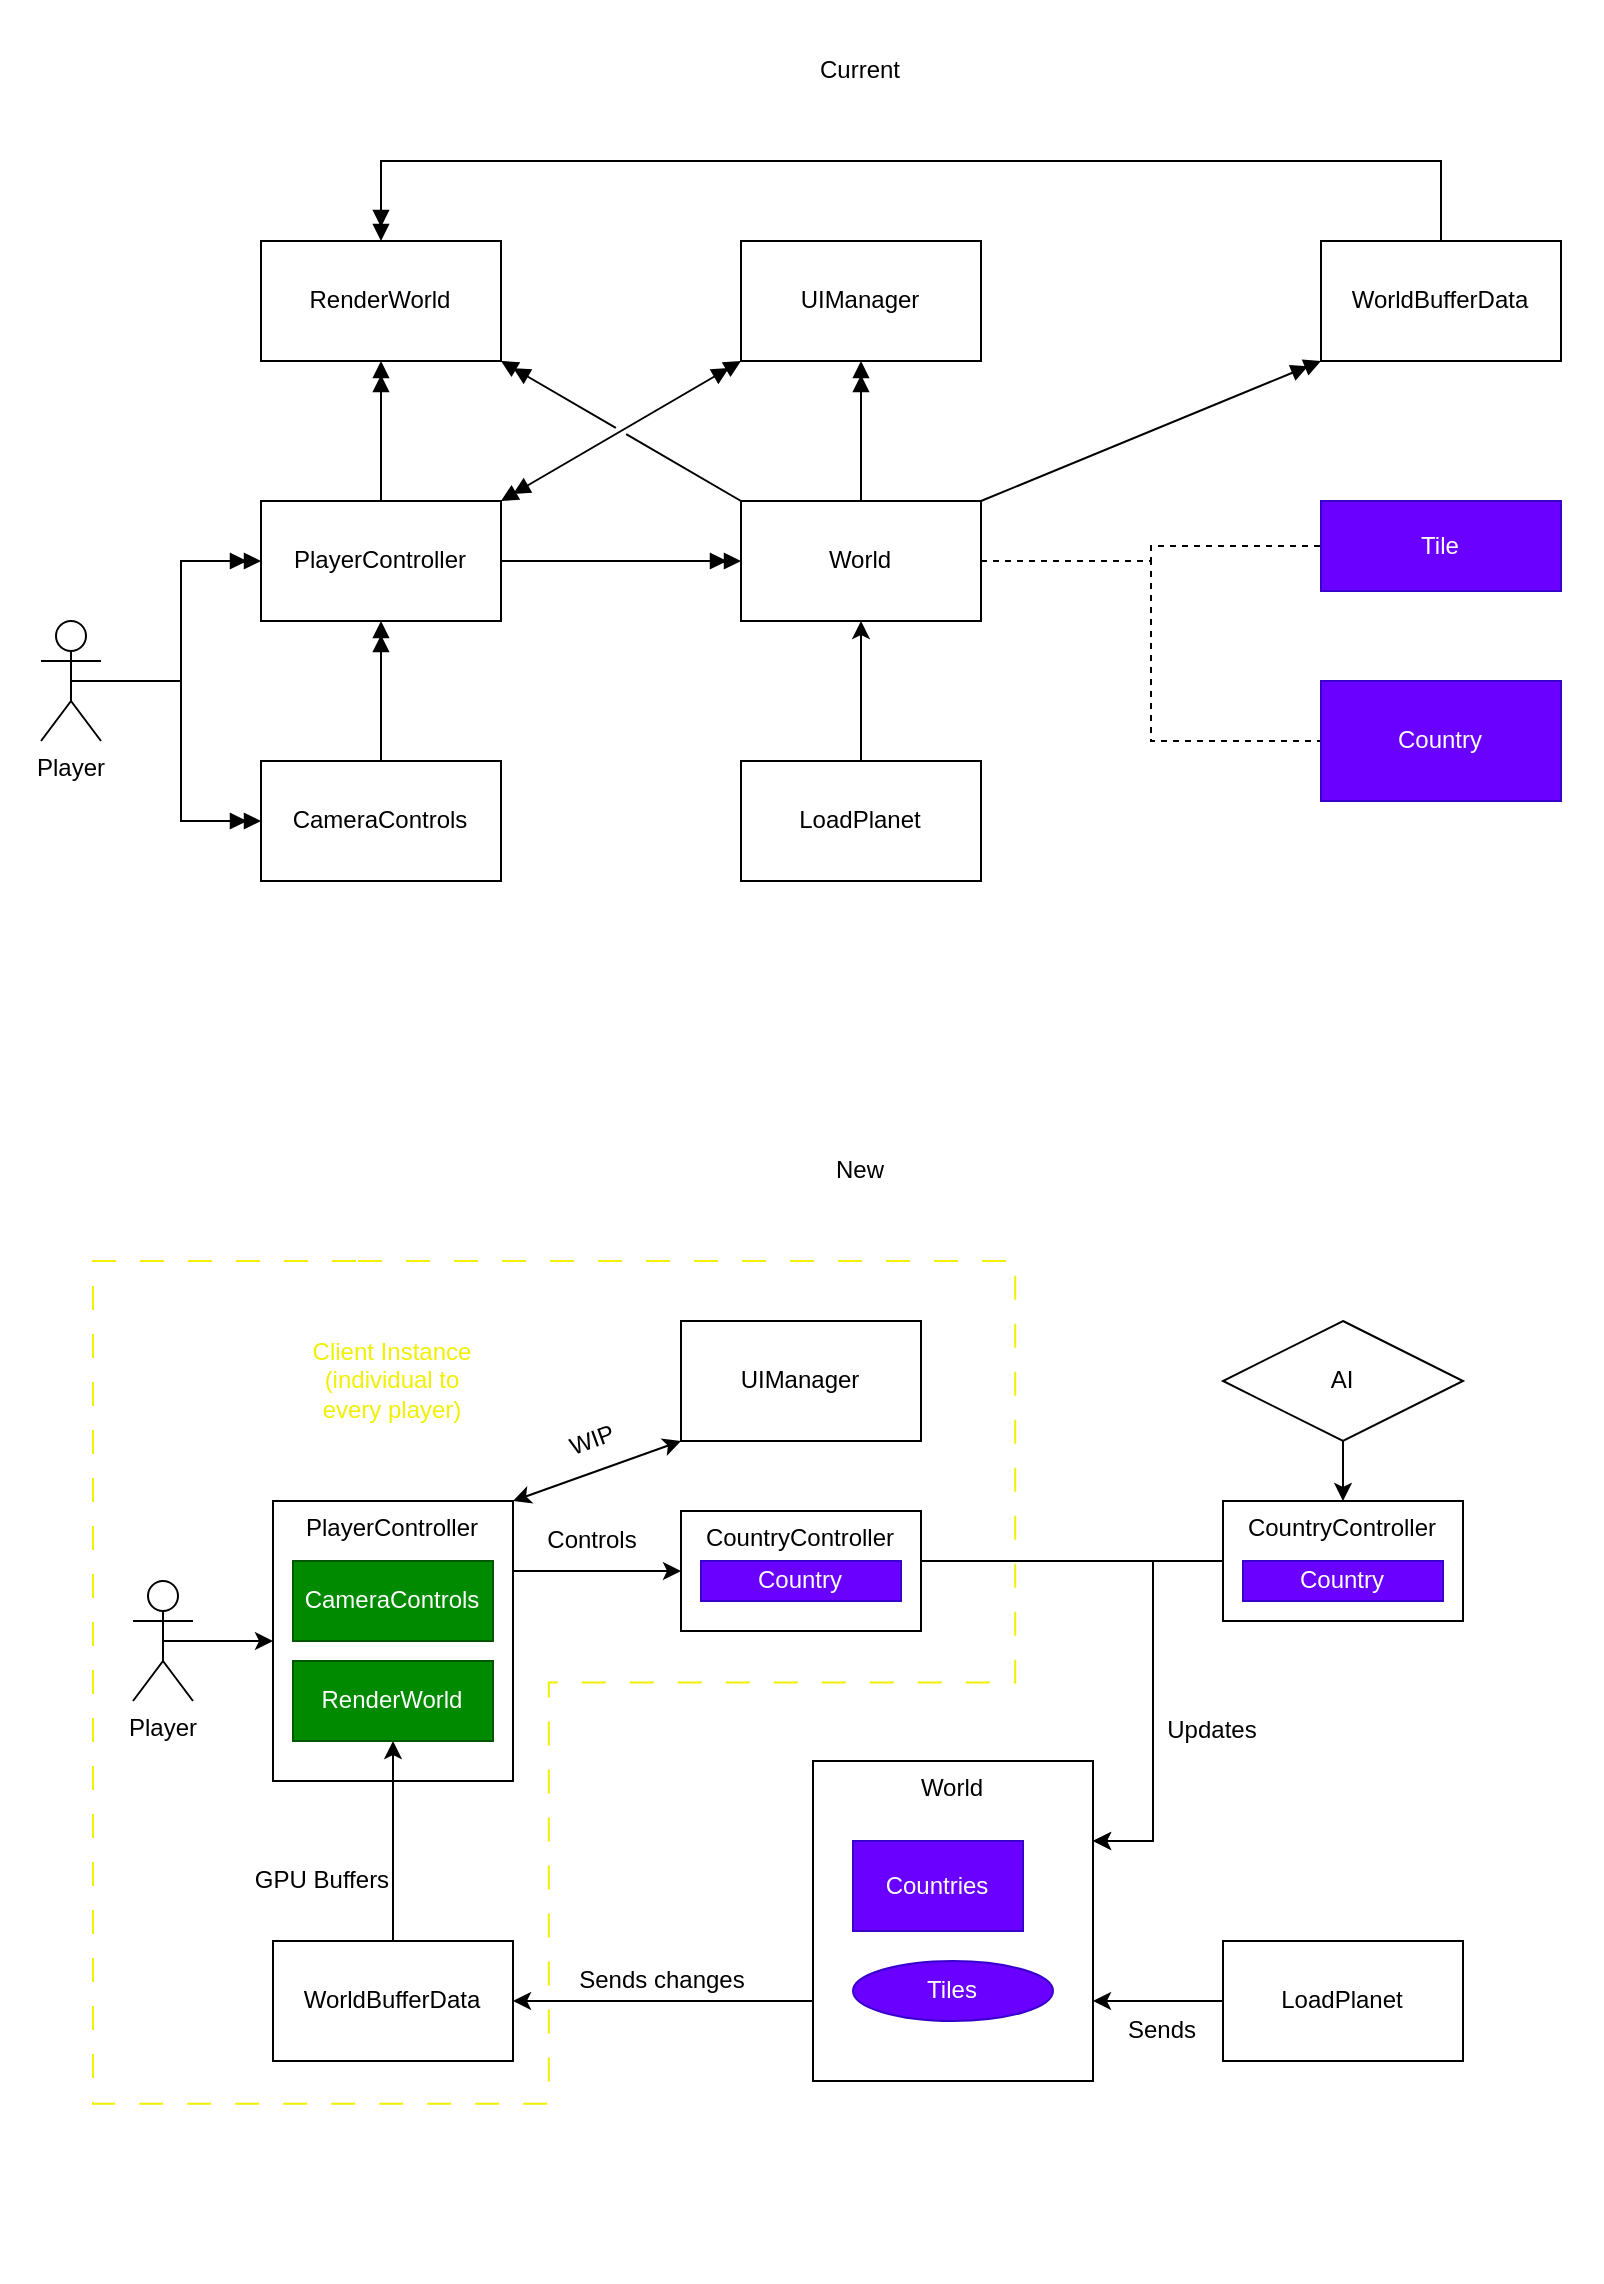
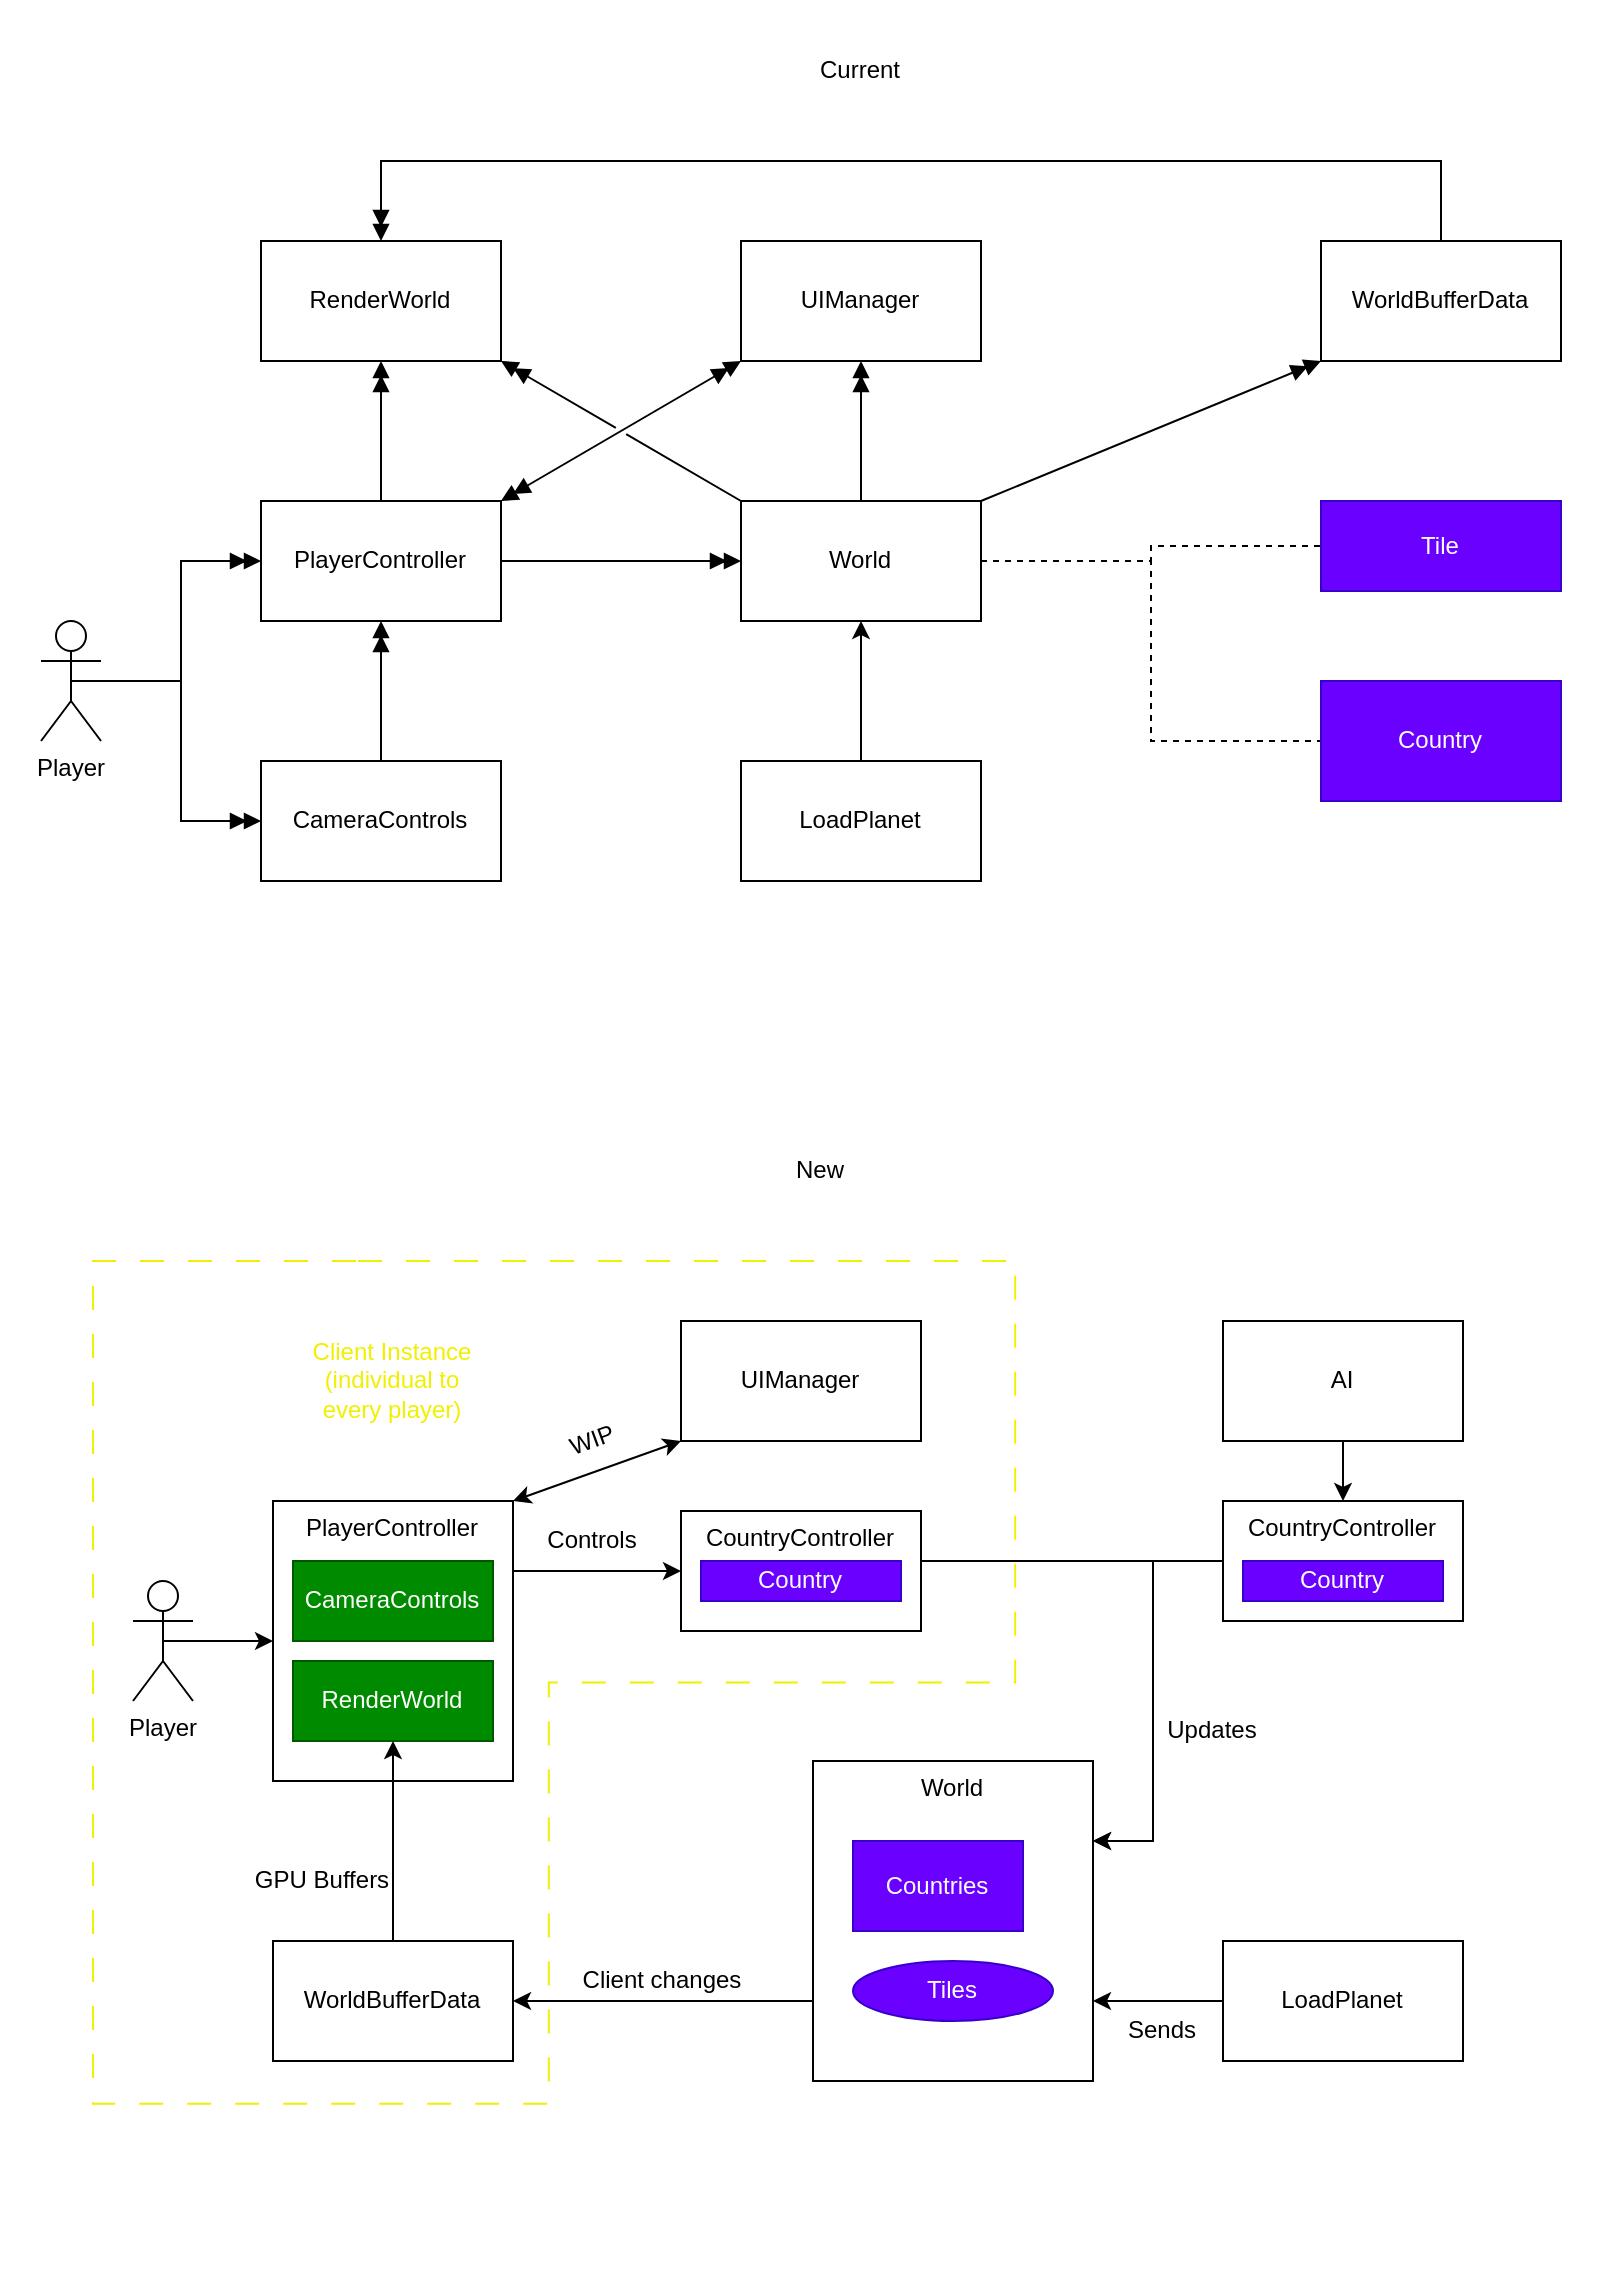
node "New": moved (861, 1171) -> (821, 1171)
node "AI": shape diamond -> rectangle
node "Sends changes": label "Sends changes" -> "Client changes"
